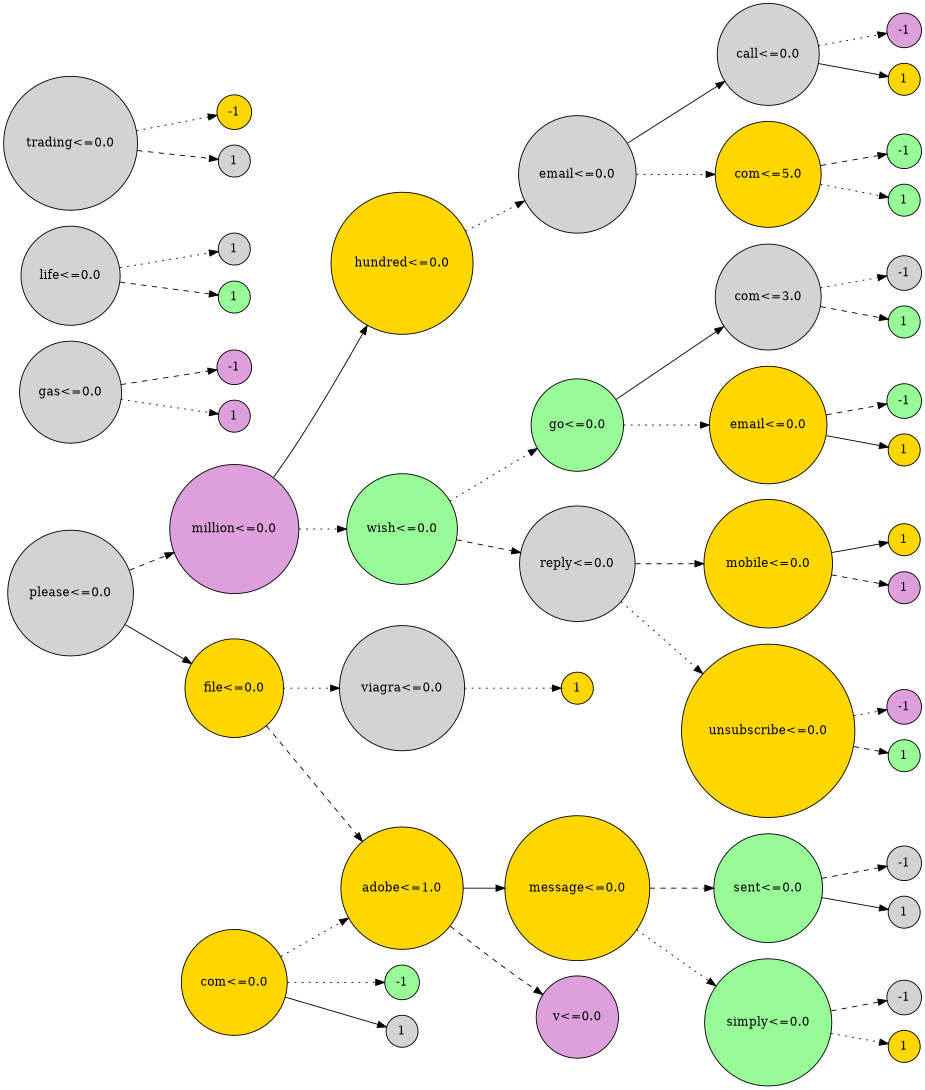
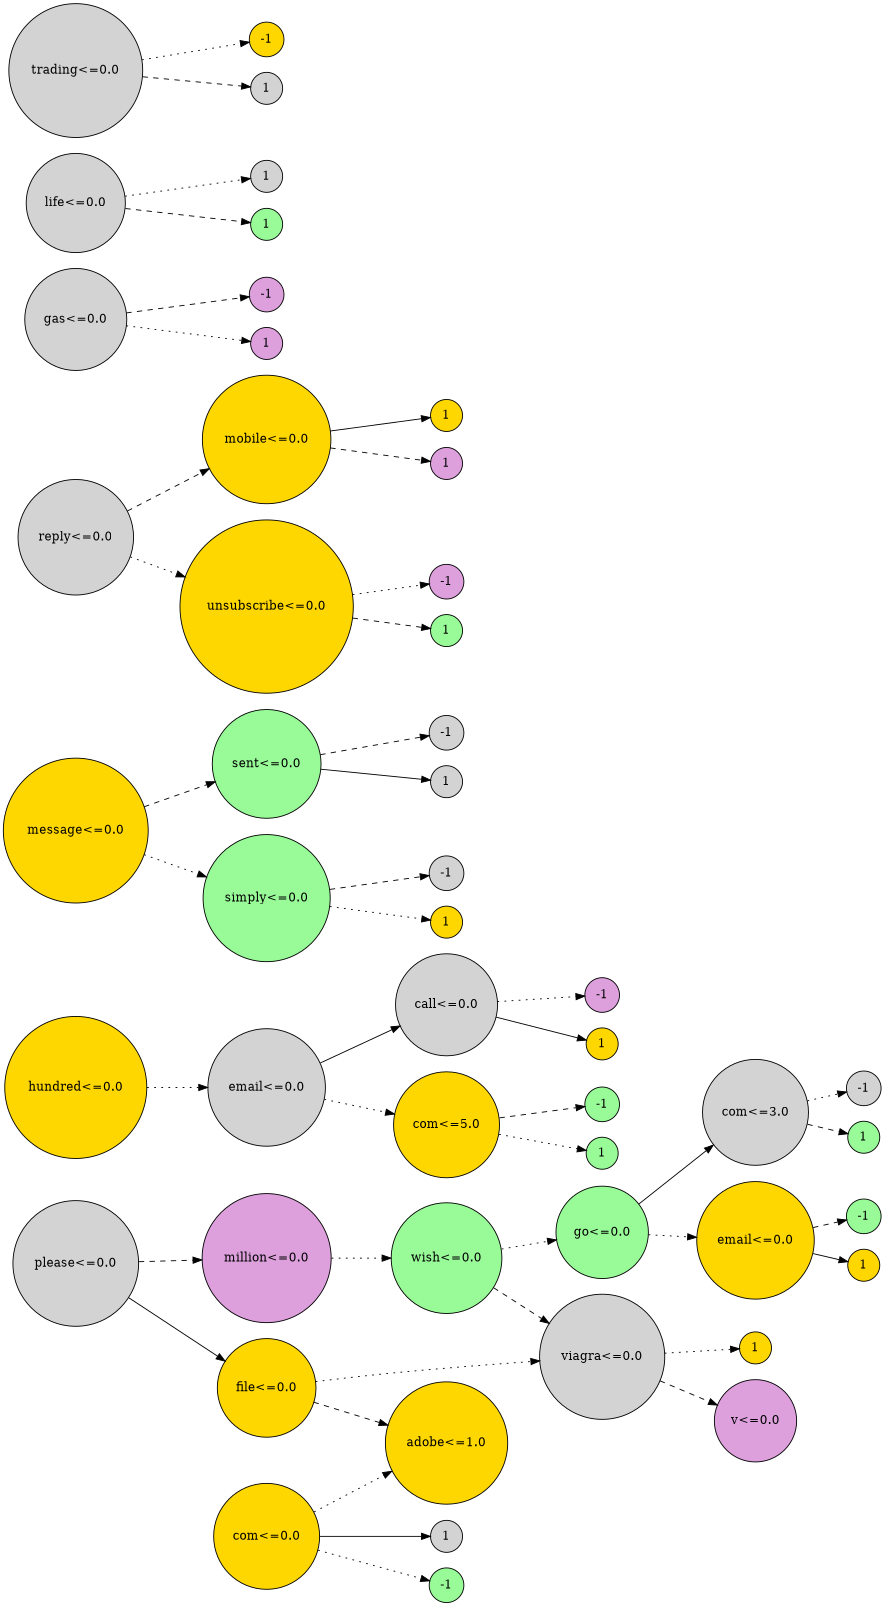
edge "million<=0.0" -> "hundred<=0.0": removed
edge "wish<=0.0" -> "reply<=0.0": now "wish<=0.0" -> "viagra<=0.0"
edge "adobe<=1.0" -> "message<=0.0": removed
edge "adobe<=1.0" -> "v<=0.0": now "viagra<=0.0" -> "v<=0.0"
